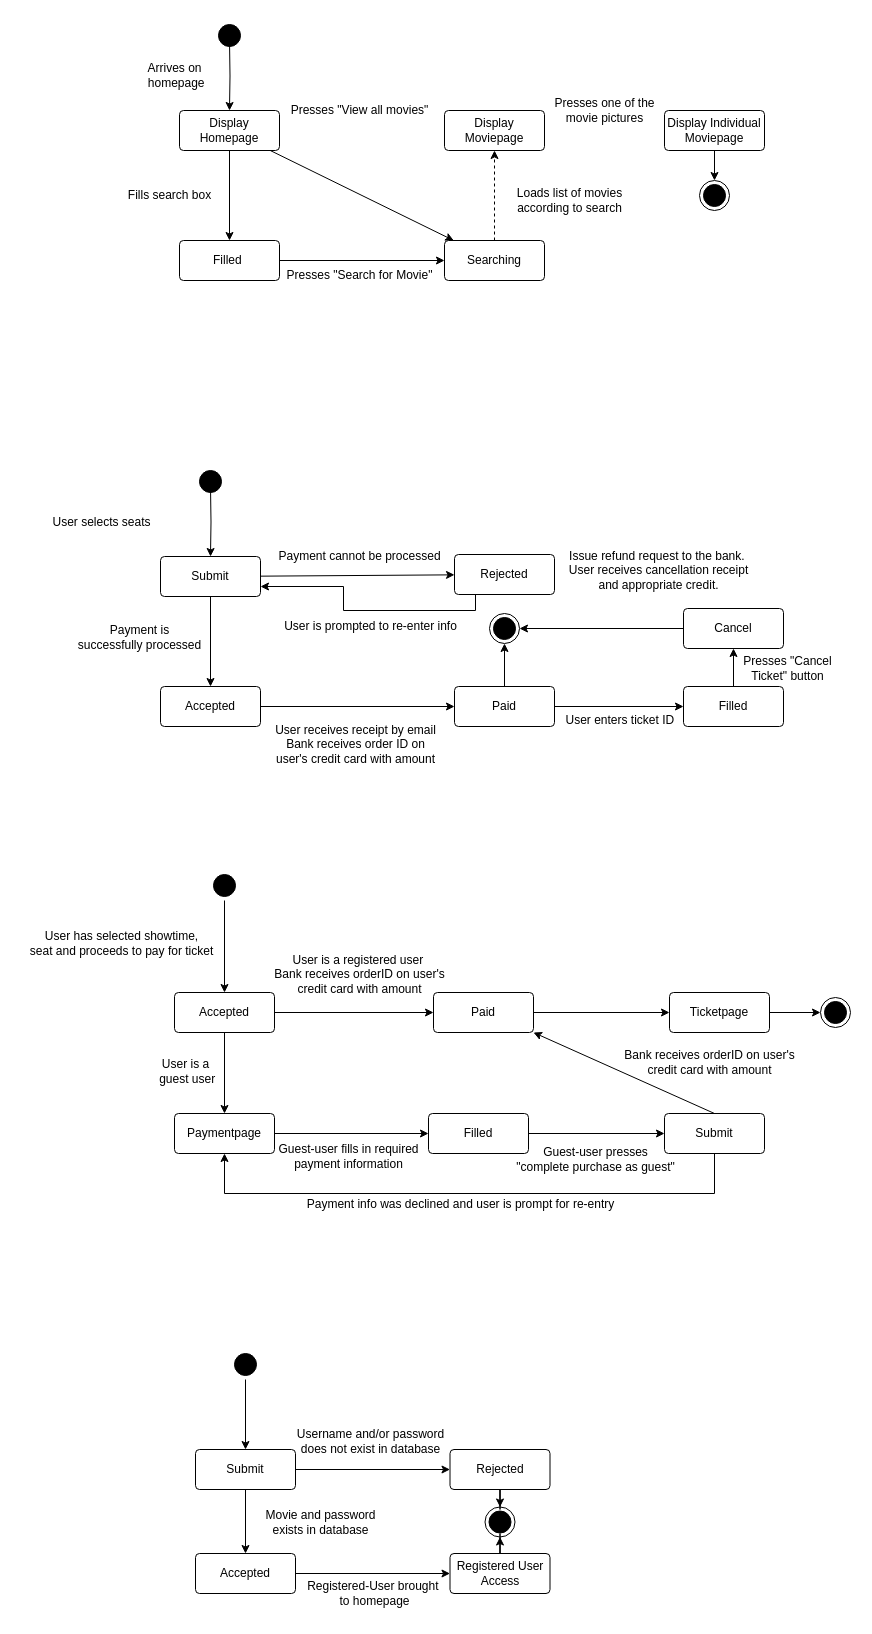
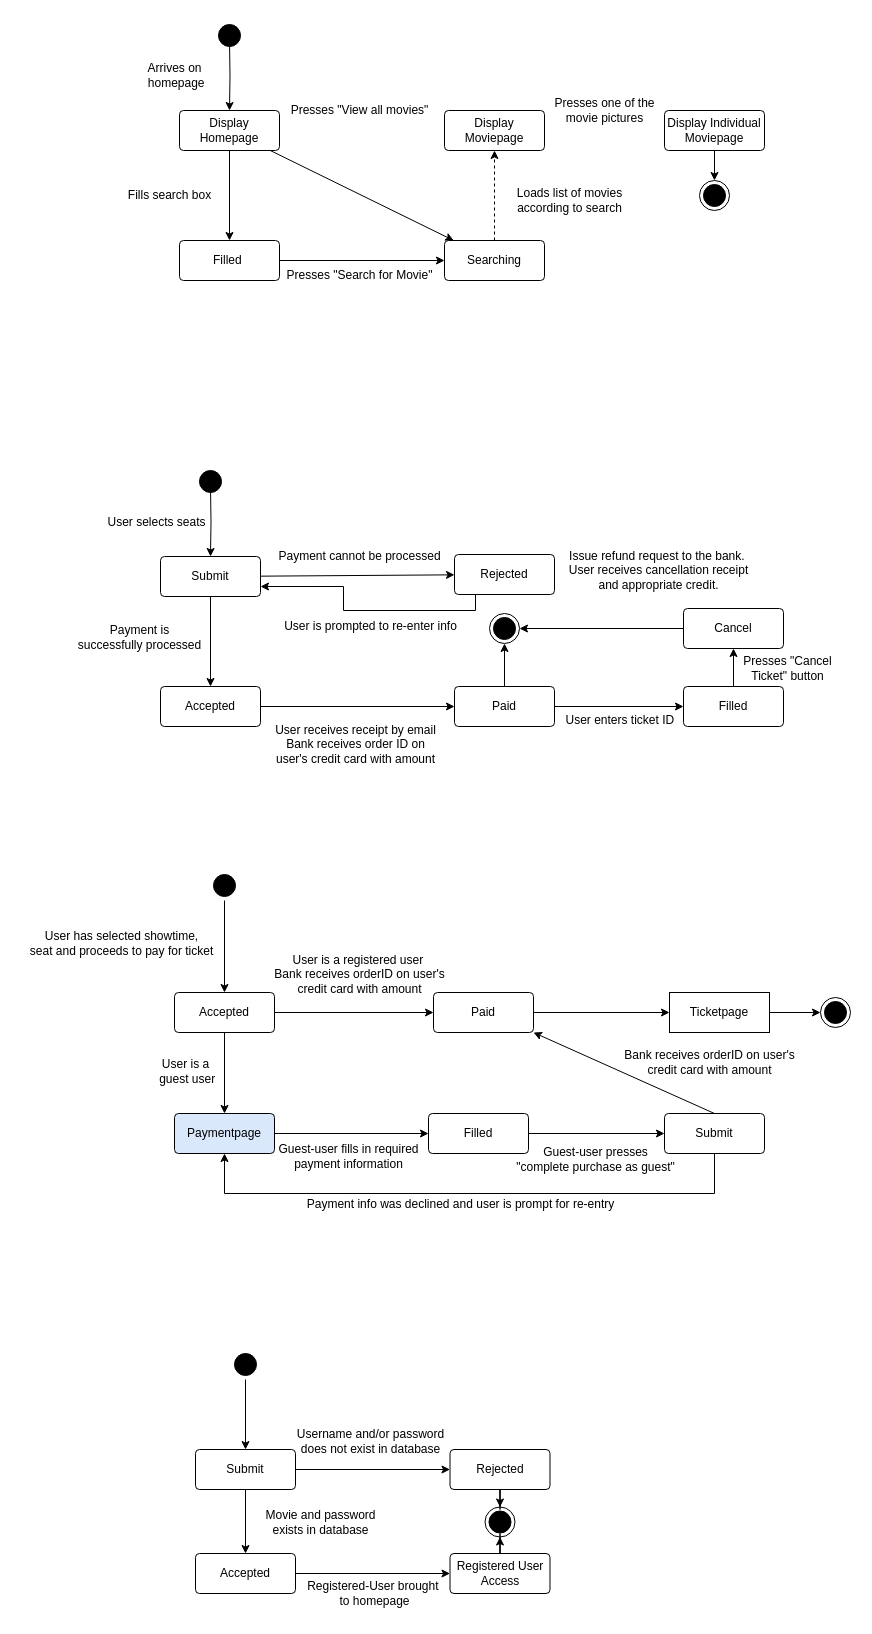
node "User selects seats": moved (101, 522) -> (156, 522)
node "Ticketpage": shape rounded rectangle -> rectangle
node "Paymentpage": fillcolor #ffffff -> #dae8fc
